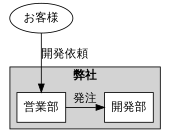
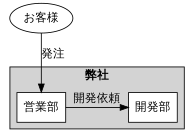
edge "お客様" -> "営業部": label "開発依頼" -> "発注"
edge "営業部" -> "開発部": label "発注" -> "開発依頼"
